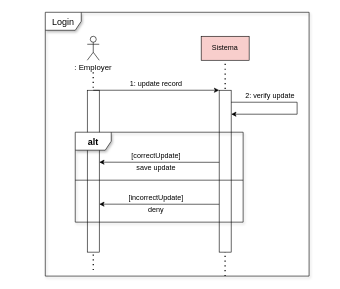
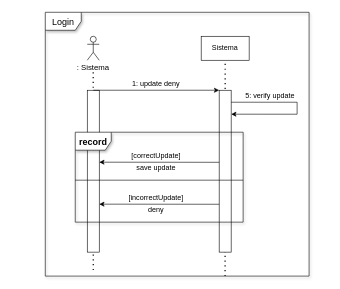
node "Sistema": fillcolor #f8cecc -> #ffffff
node ": Employer": label ": Employer" -> ": Sistema"
node "1: update record": label "1: update record" -> "1: update deny"
node "2: verify update": label "2: verify update" -> "5: verify update"
node "alt": label "alt" -> "record"
